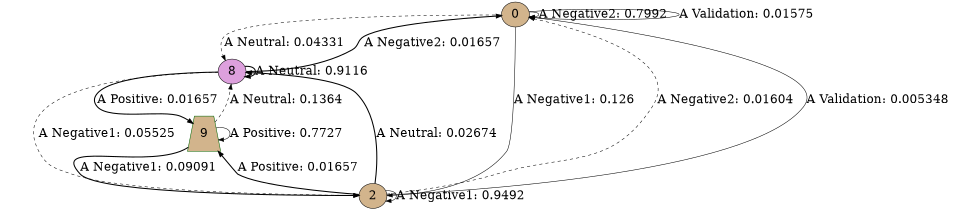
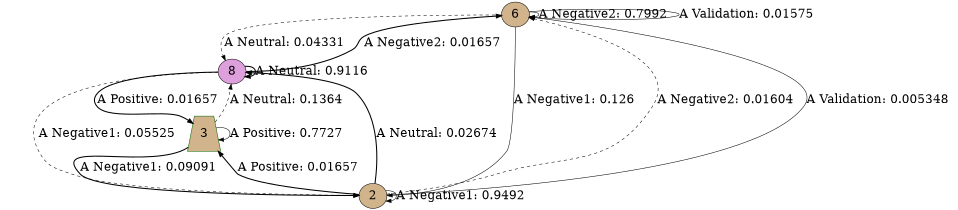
node "0": label "0" -> "6"
node "9": label "9" -> "3"
